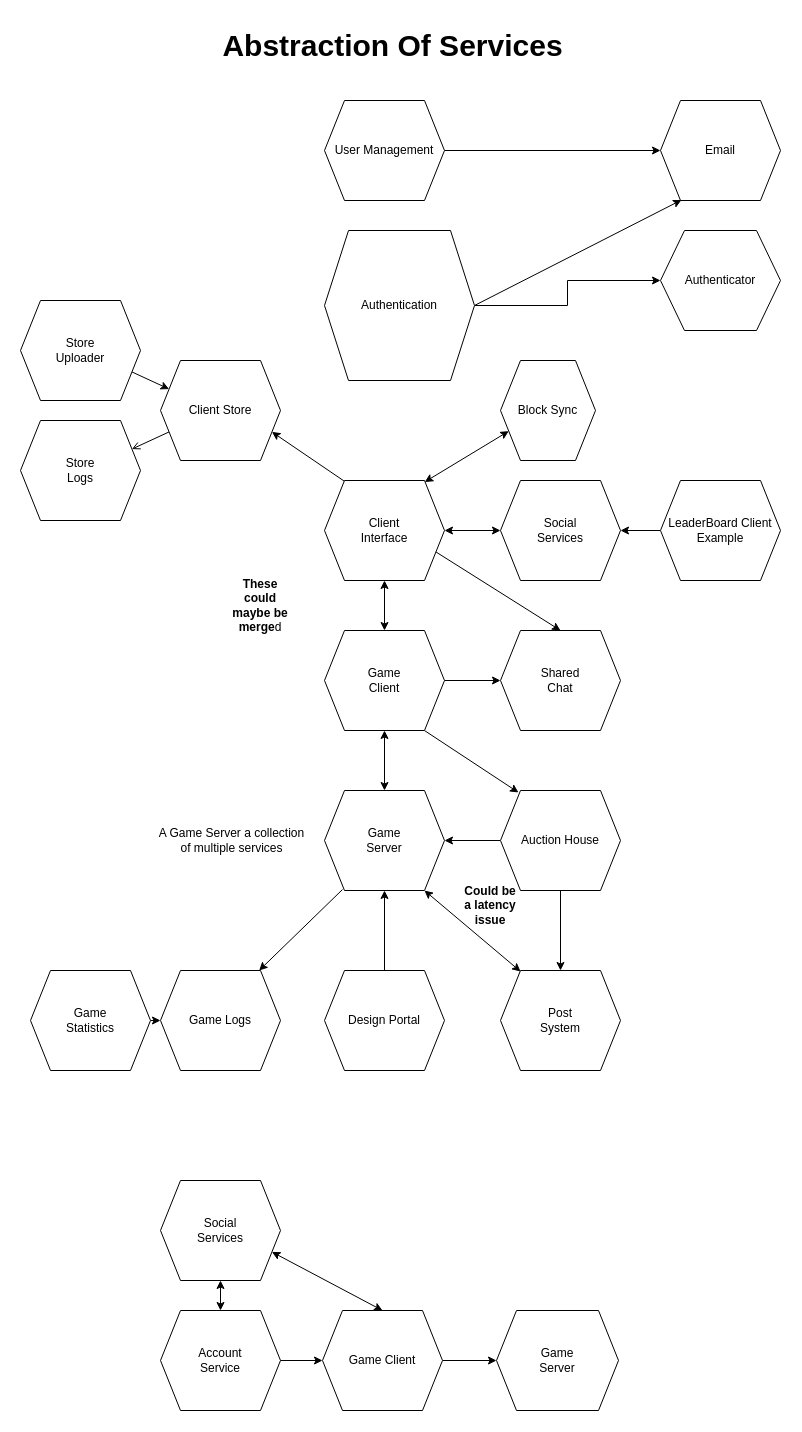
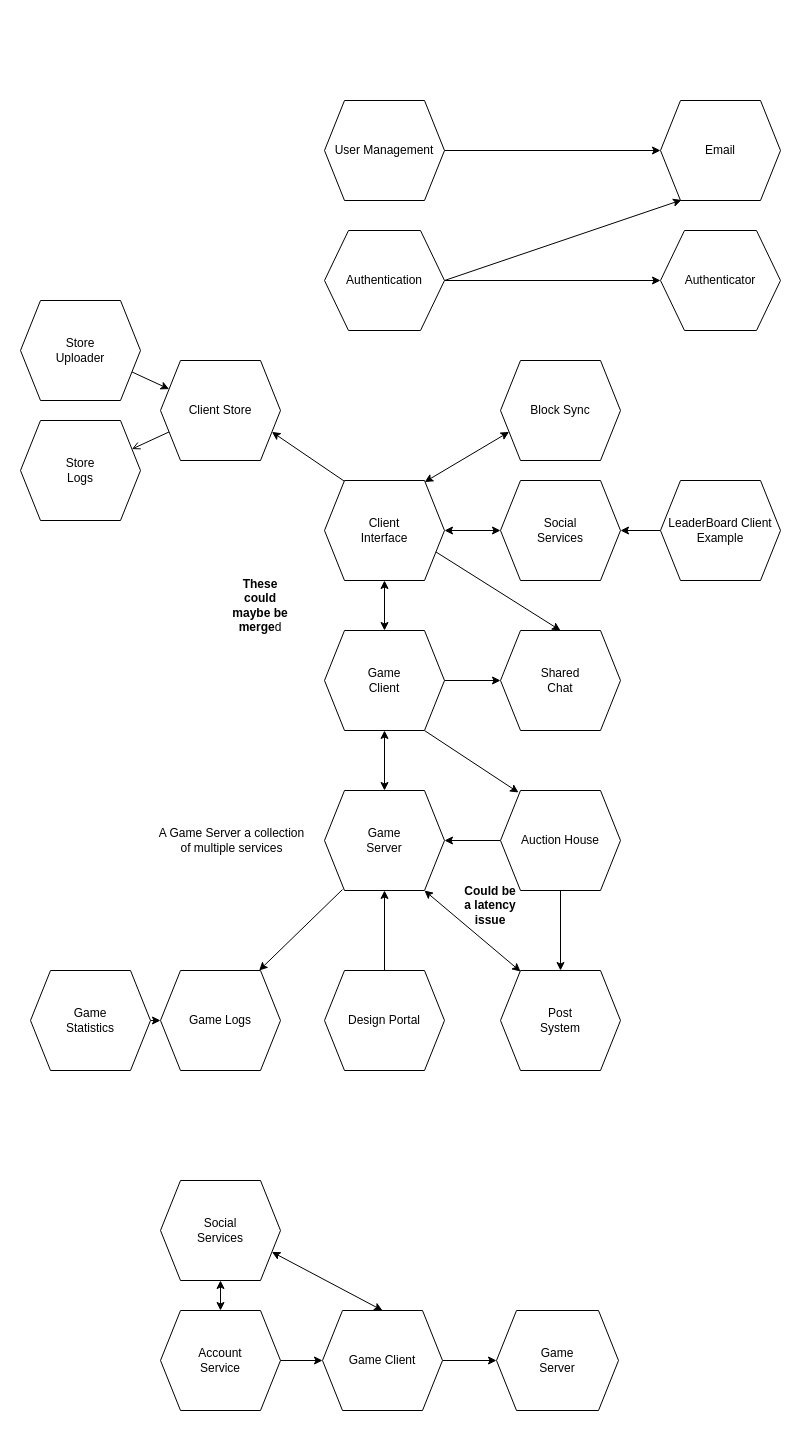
node "Abstraction Of Services": removed
node "Authentication": size 150x150 -> 120x100
node "Block Sync": size 95x100 -> 120x100
